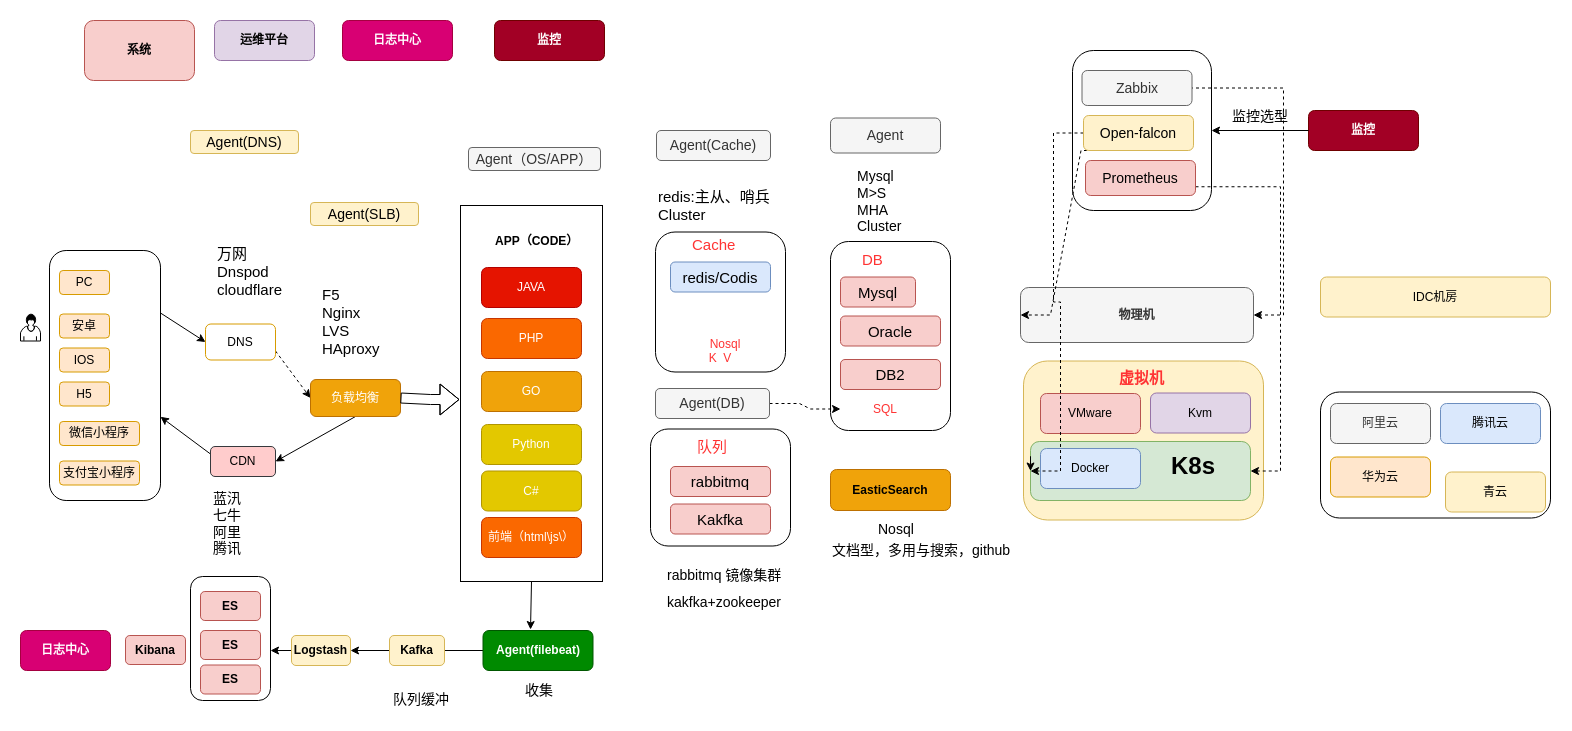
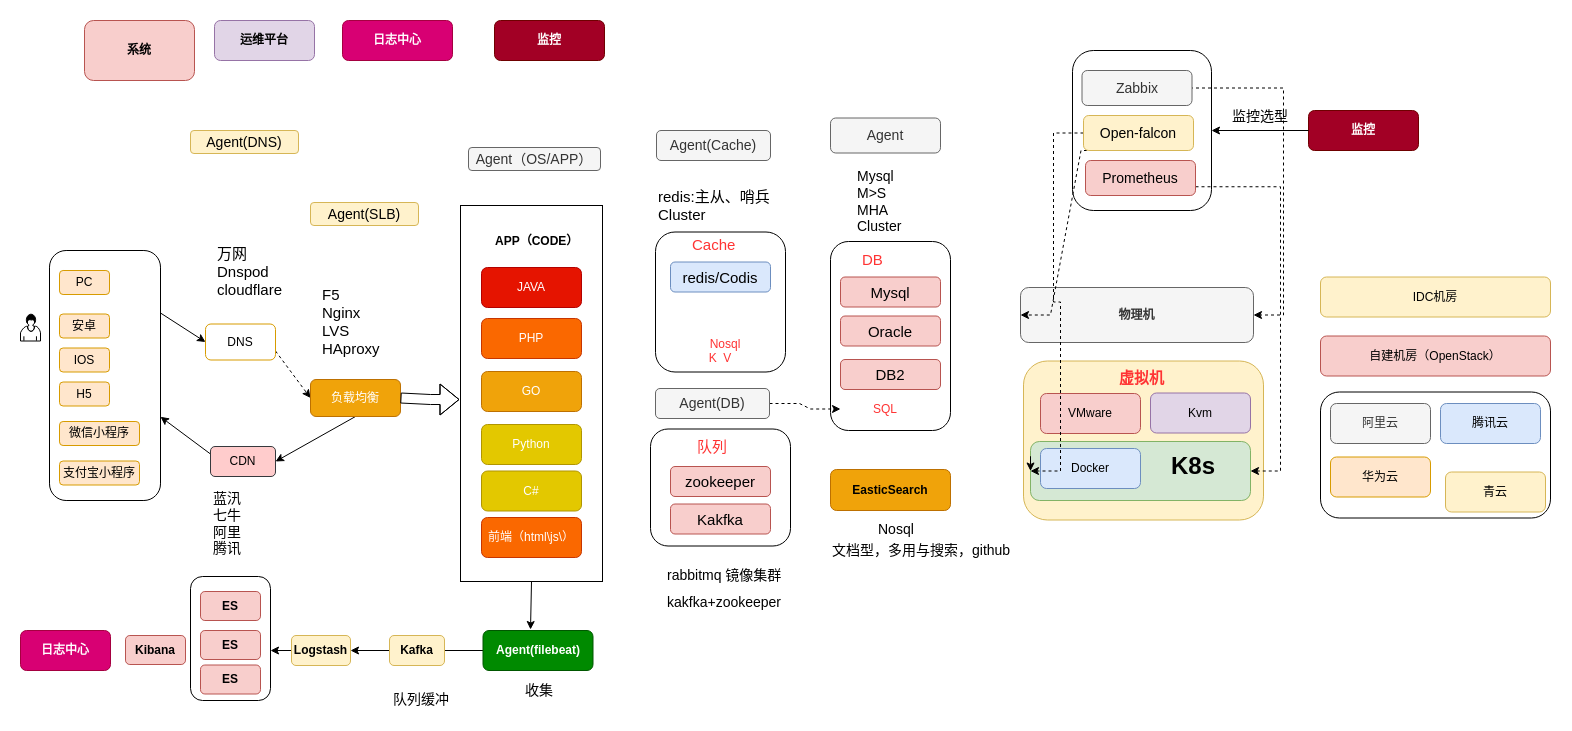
node "Mysql": size 75x30 -> 100x30
node "自建机房（OpenStack）": added
node "rabbitmq": label "rabbitmq" -> "zookeeper"
